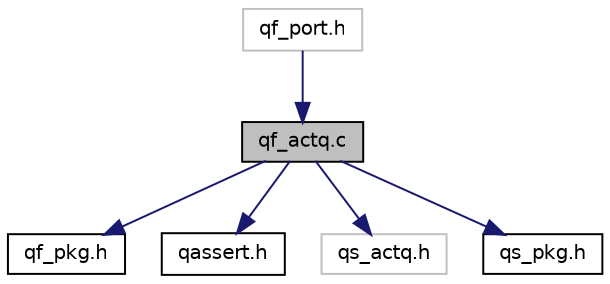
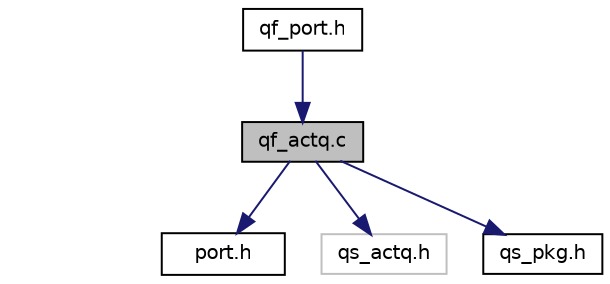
node "qf_port.h": color grey75 -> black
node "qf_pkg.h": removed
node "qassert.h": label "qassert.h" -> "port.h"
